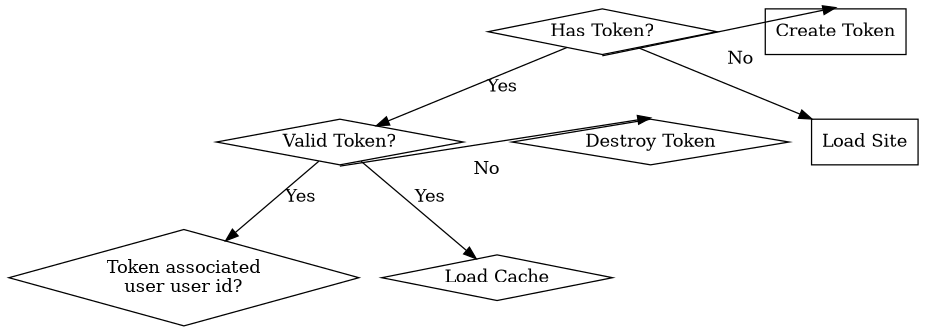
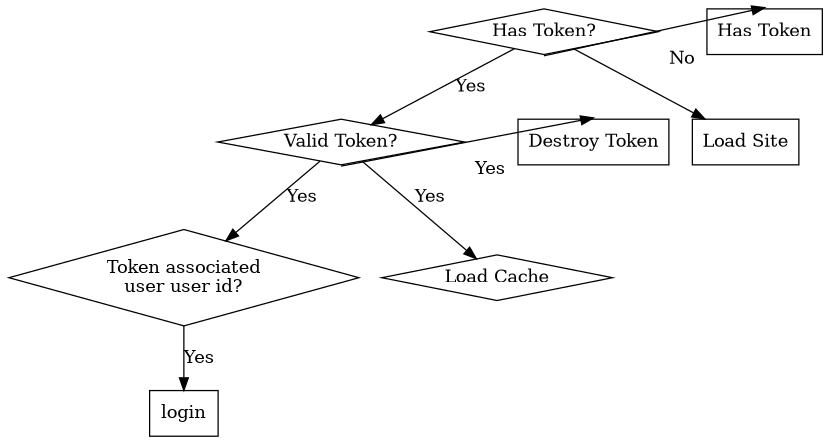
node "Create Token": label "Create Token" -> "Has Token"
node "Destroy Token": shape diamond -> box
edge "Valid Token?" -> "Destroy Token": label "No" -> "Yes"
node "login": added
